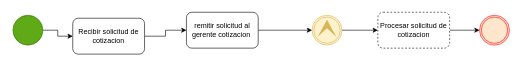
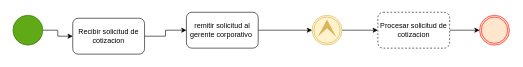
node "remitir solicitud al gerente cotizacion": label "remitir solicitud al gerente cotizacion" -> "remitir solicitud al gerente corporativo"
